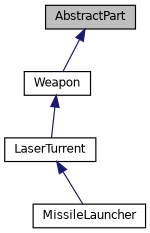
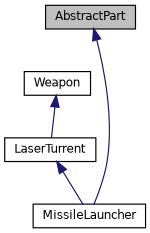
edge "Weapon" -> "AbstractPart": now "MissileLauncher" -> "AbstractPart"
